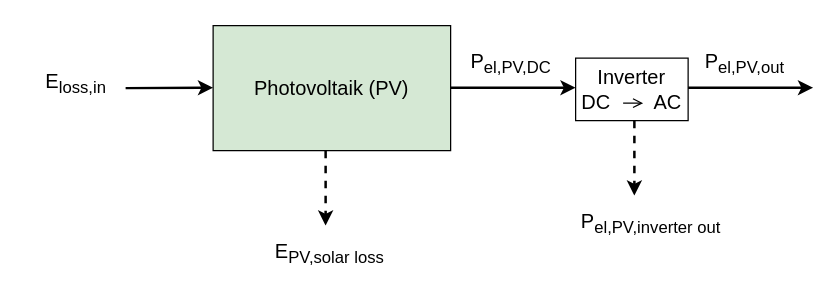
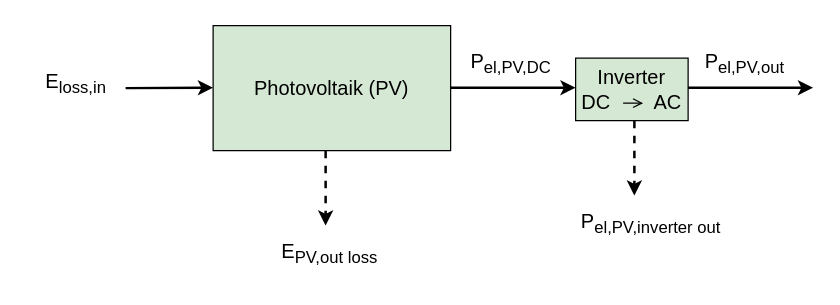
node "Inverter DC AC": fillcolor #ffffff -> #d5e8d4
node "EPV,solar loss": label "EPV,solar loss" -> "EPV,out loss"
